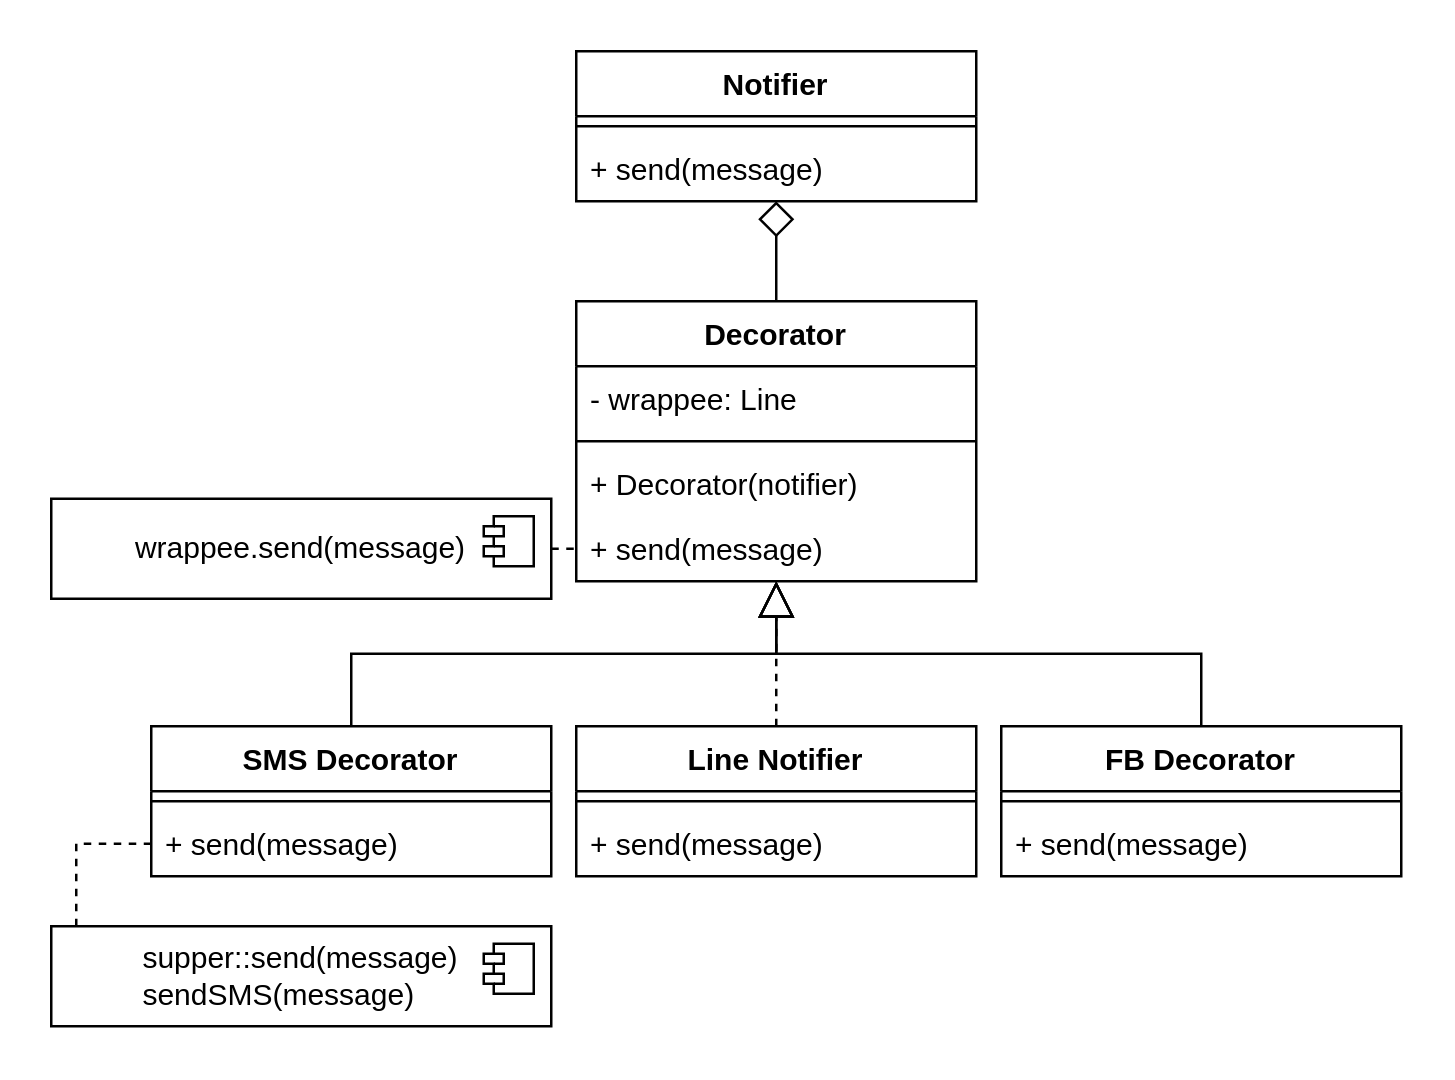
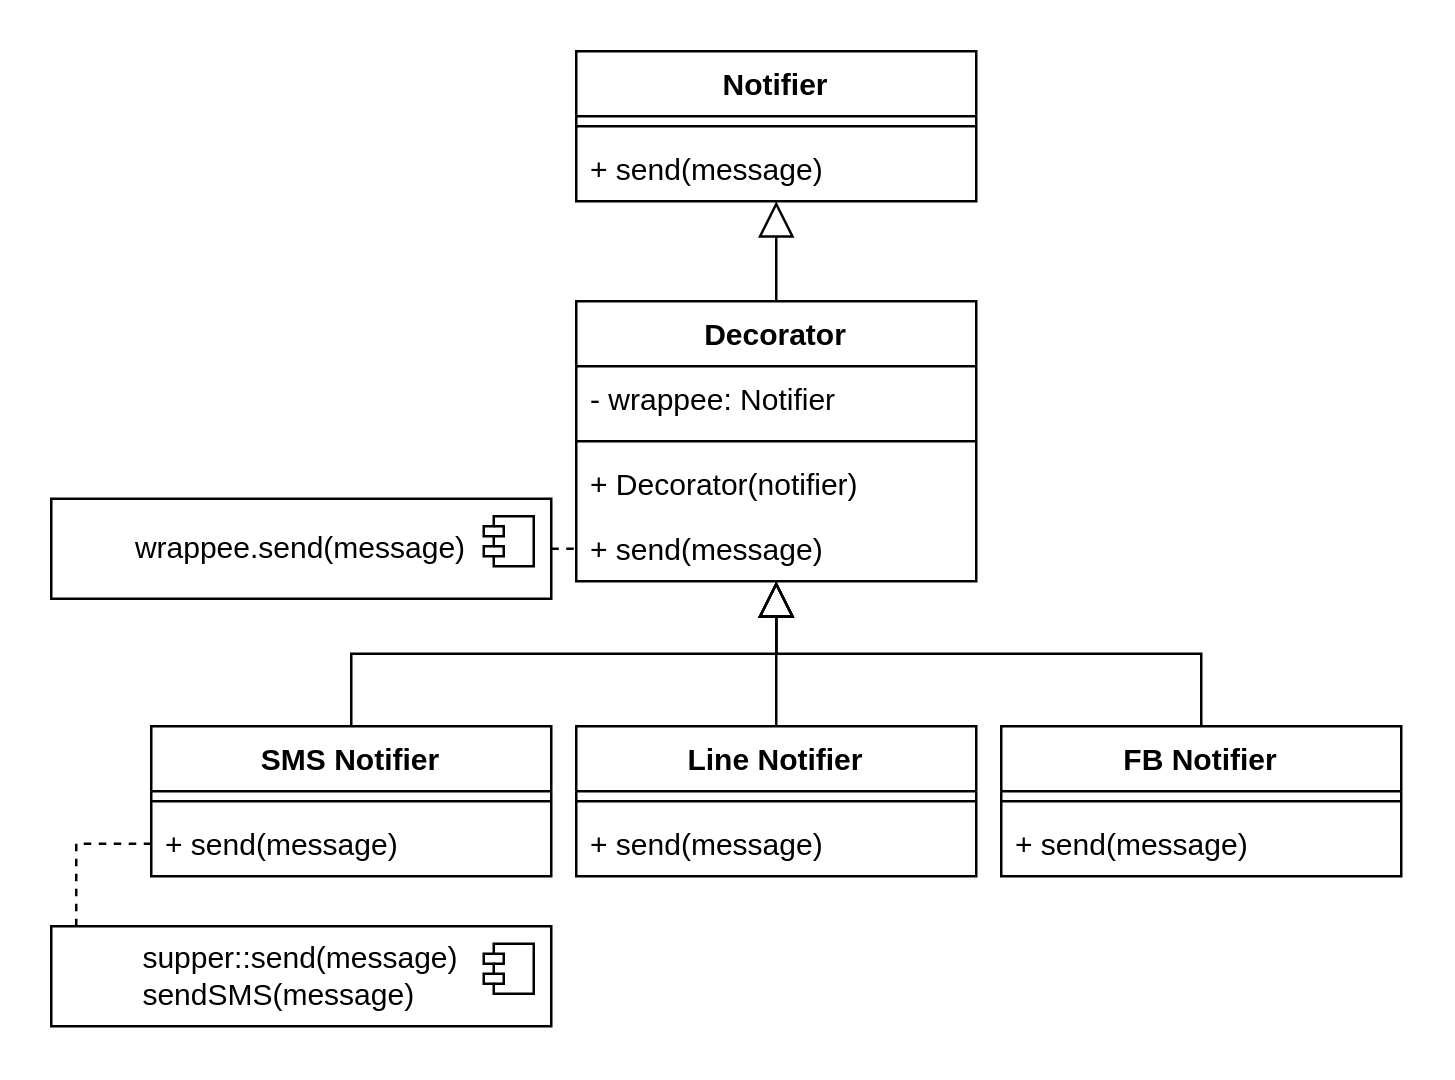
edge "Decorator" -> "Notifier": arrowhead diamond -> block
node "- wrappee: Line": label "- wrappee: Line" -> "- wrappee: Notifier"
edge "Line Notifier" -> "Decorator": style dashed -> solid
node "SMS Decorator": label "SMS Decorator" -> "SMS Notifier"
node "FB Decorator": label "FB Decorator" -> "FB Notifier"
